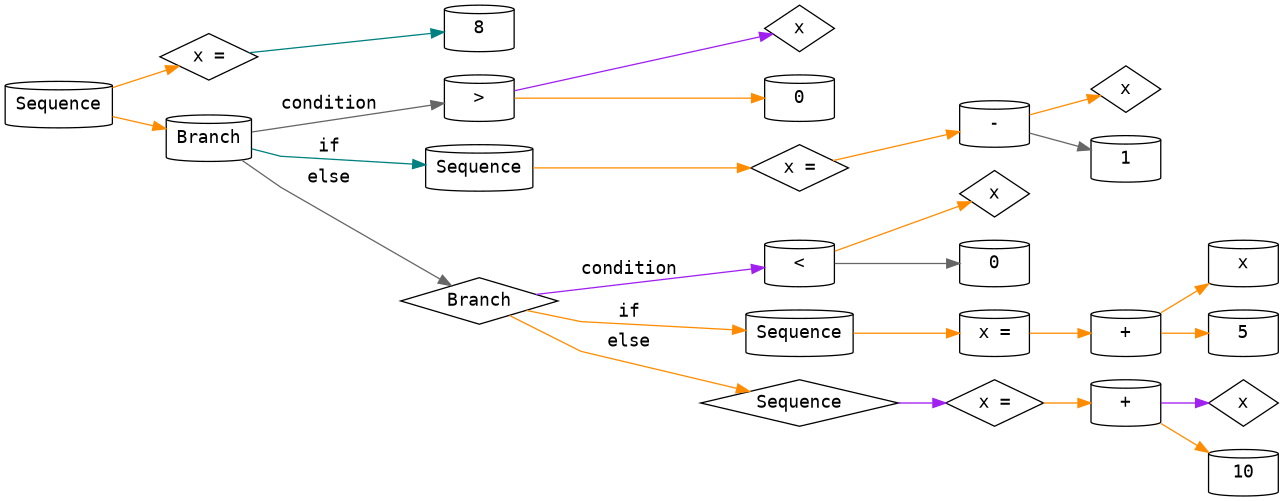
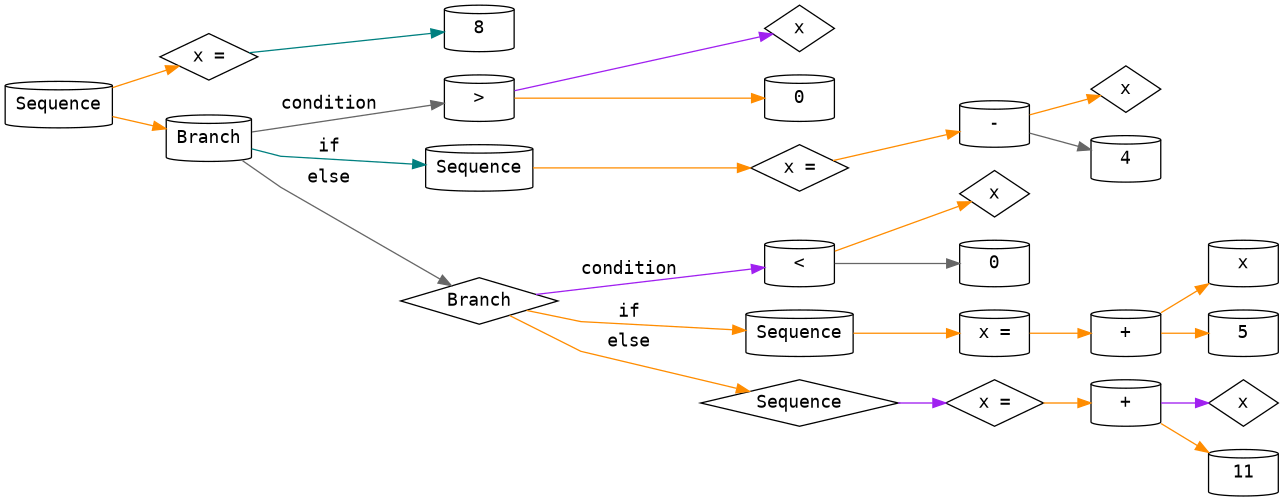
node "1": label "1" -> "4"
node "10": label "10" -> "11"
